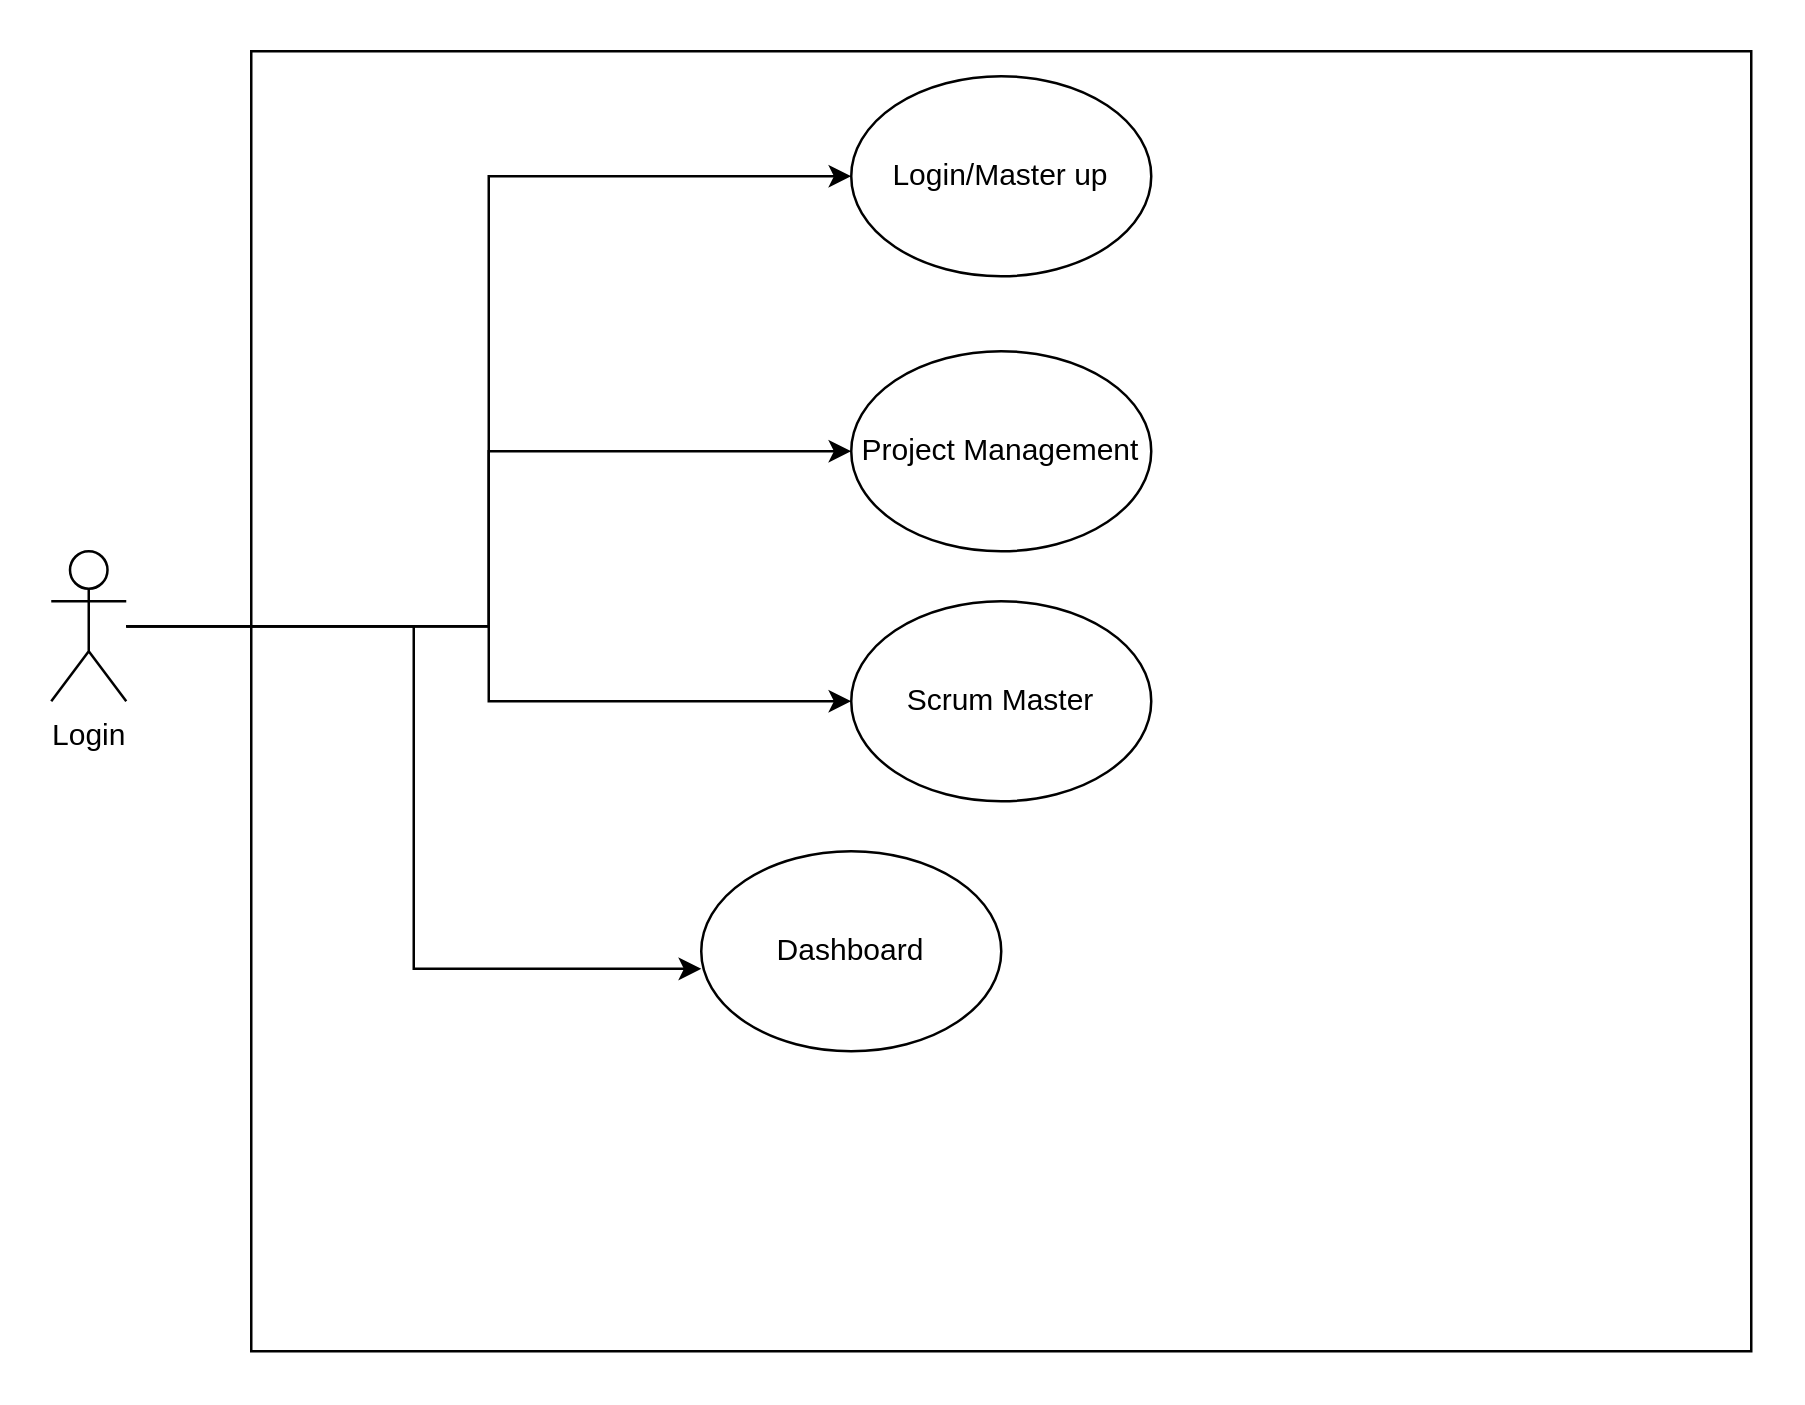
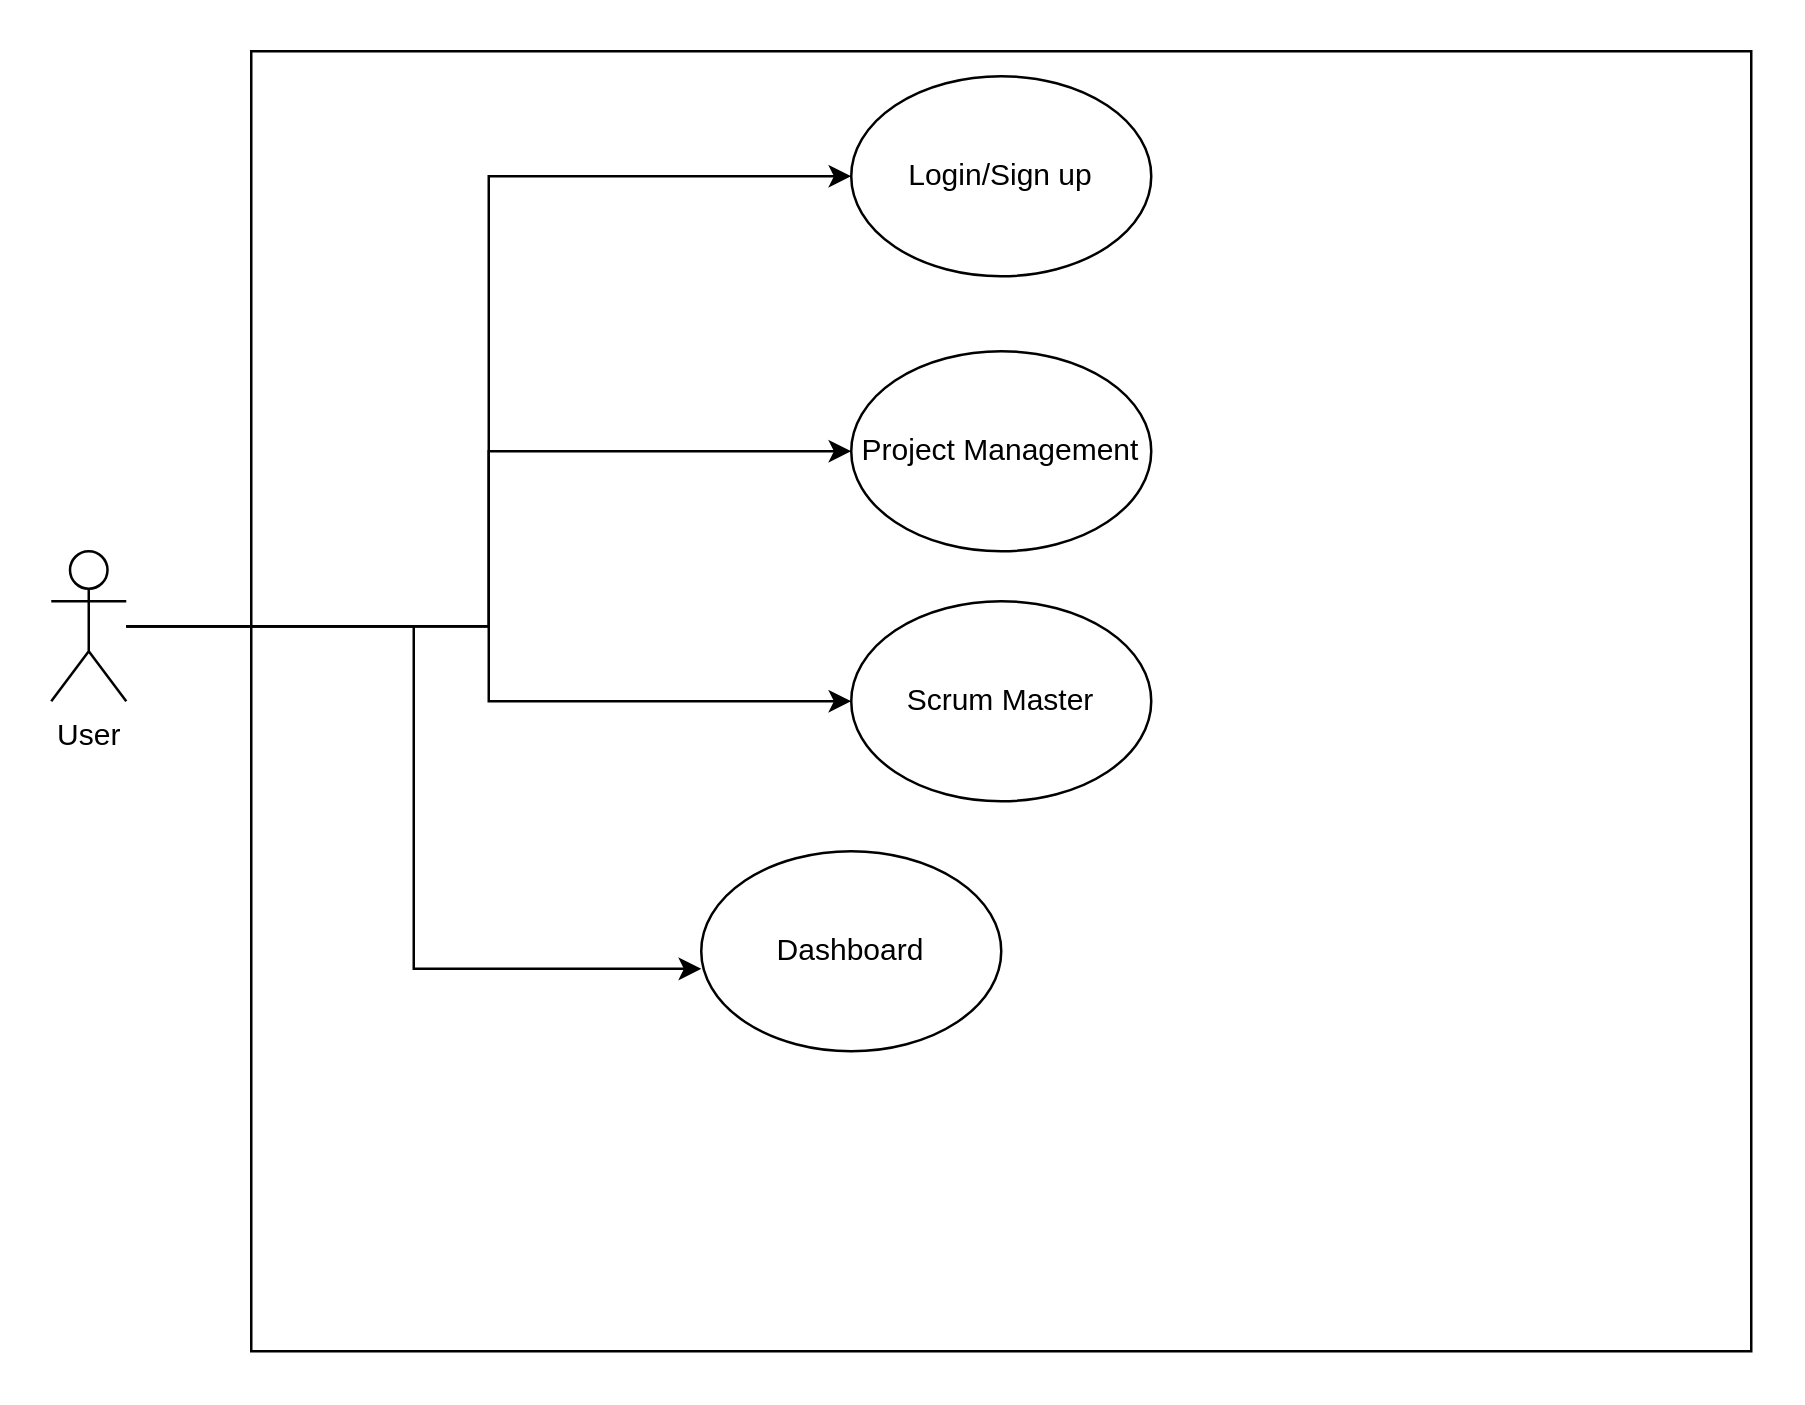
node "Login/Master up": label "Login/Master up" -> "Login/Sign up"
node "Login": label "Login" -> "User"
